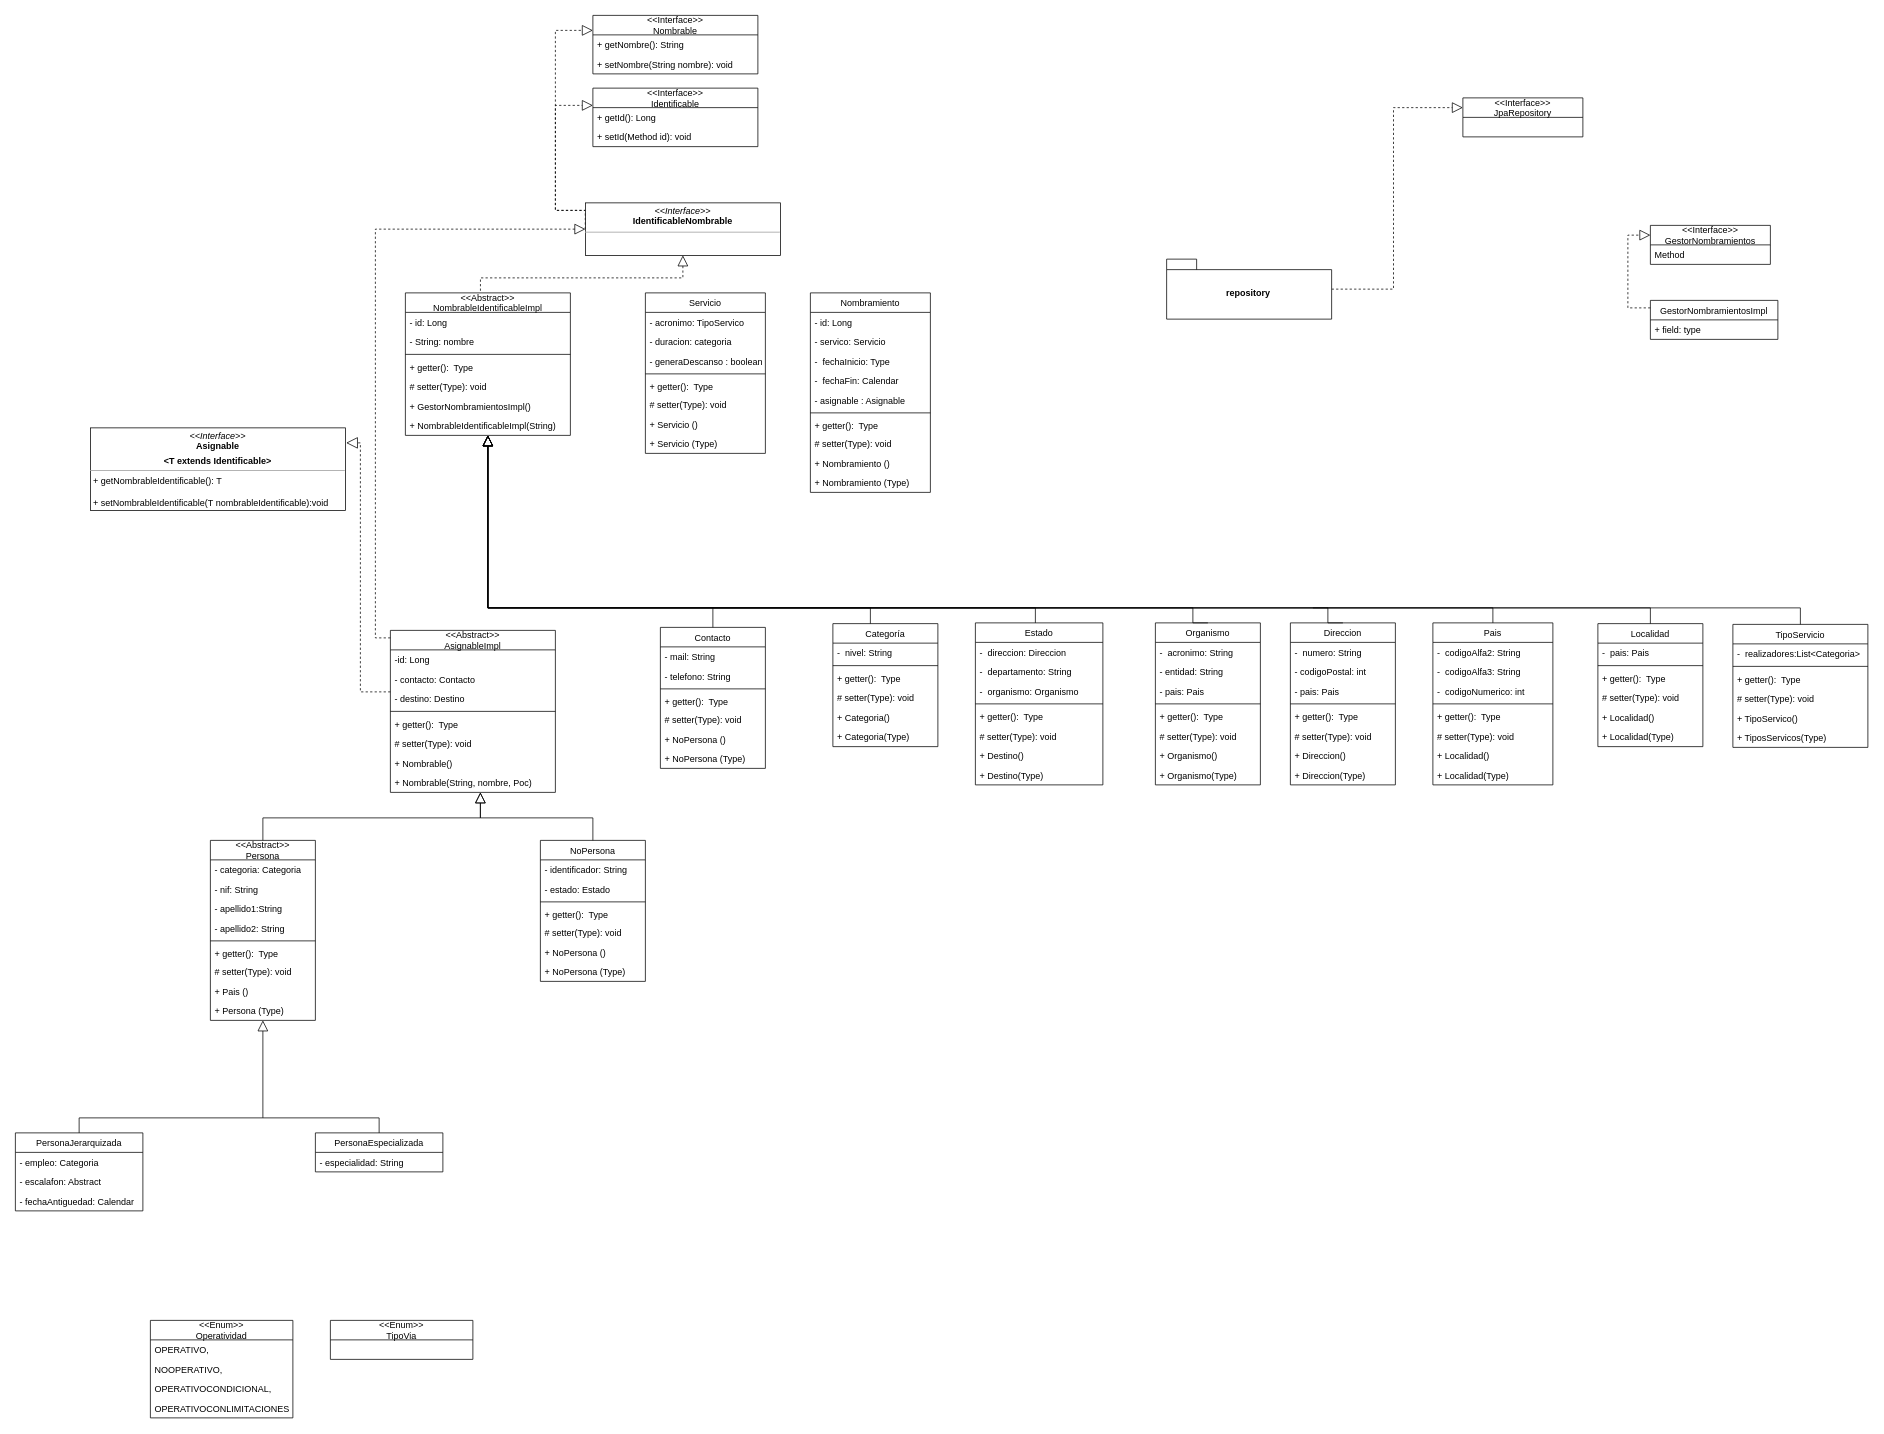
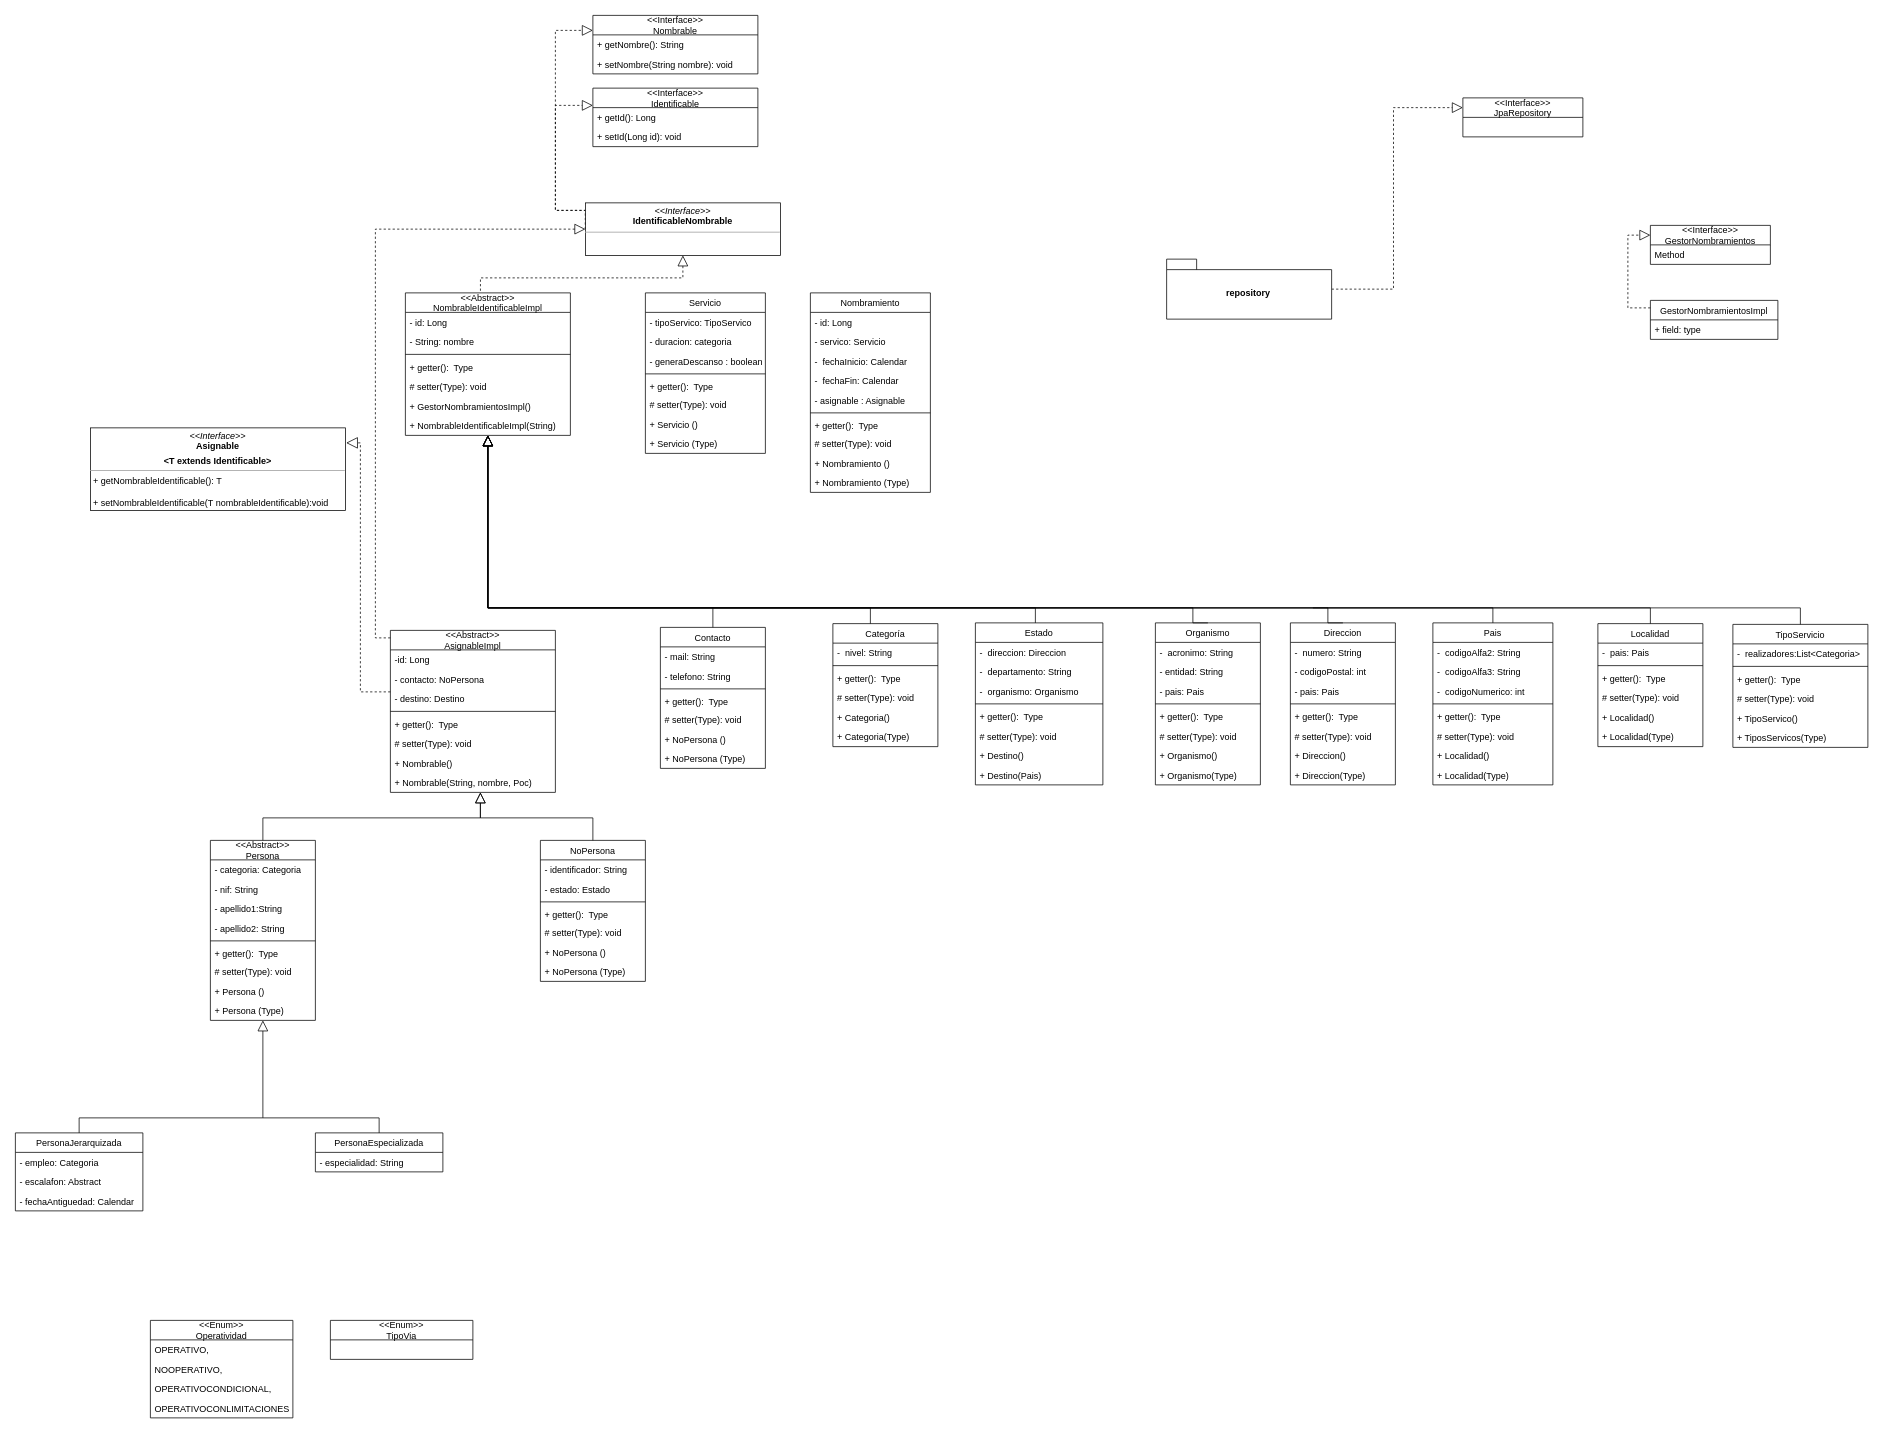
node "+ setId(Method id): void": label "+ setId(Method id): void" -> "+ setId(Long id): void"
node "- acronimo: TipoServico": label "- acronimo: TipoServico" -> "- tipoServico: TipoServico"
node "- fechaInicio: Type": label "- fechaInicio: Type" -> "- fechaInicio: Calendar"
node "- contacto: Contacto": label "- contacto: Contacto" -> "- contacto: NoPersona"
node "+ Destino(Type)": label "+ Destino(Type)" -> "+ Destino(Pais)"
node "+ Pais ()": label "+ Pais ()" -> "+ Persona ()"
